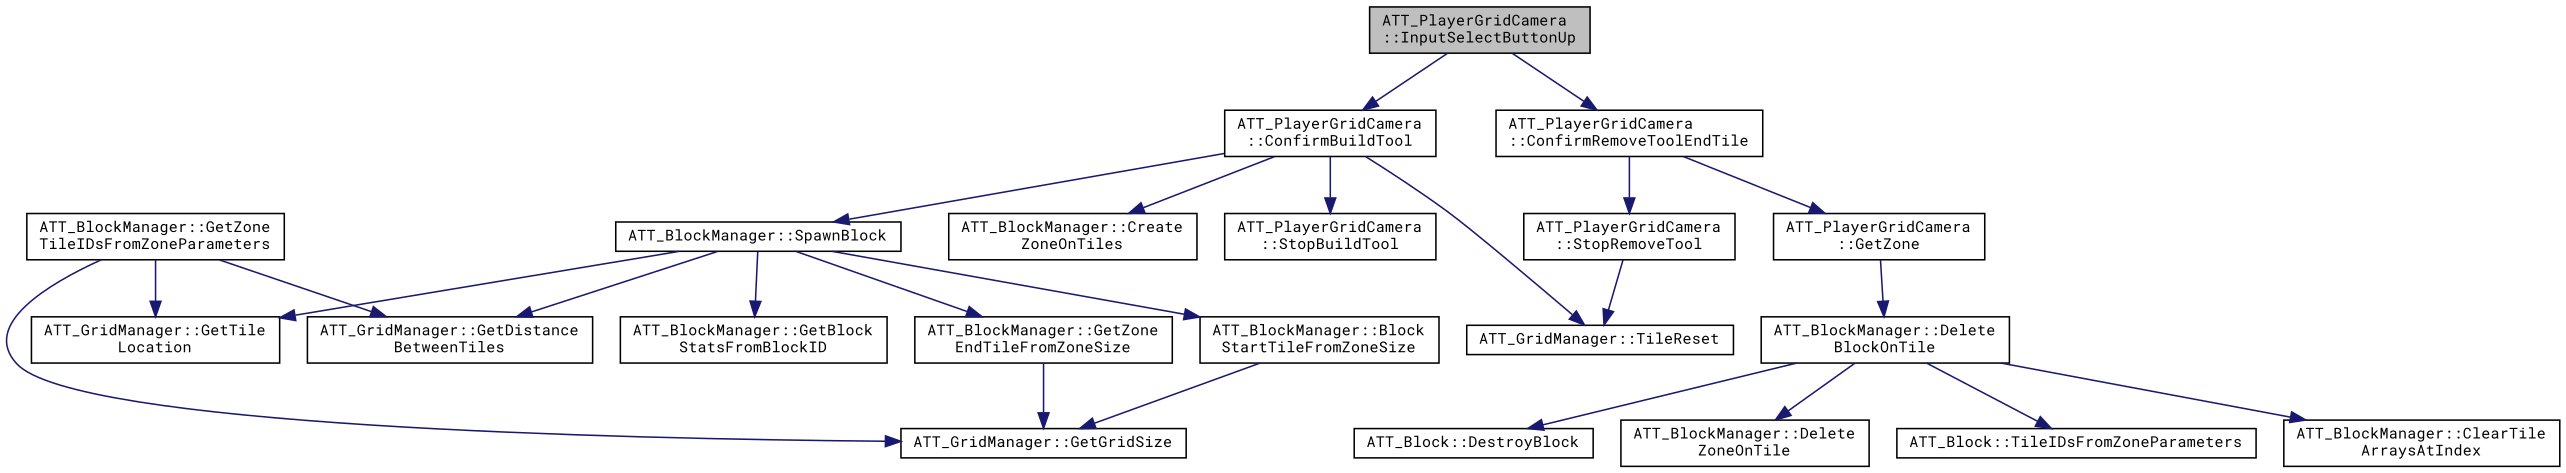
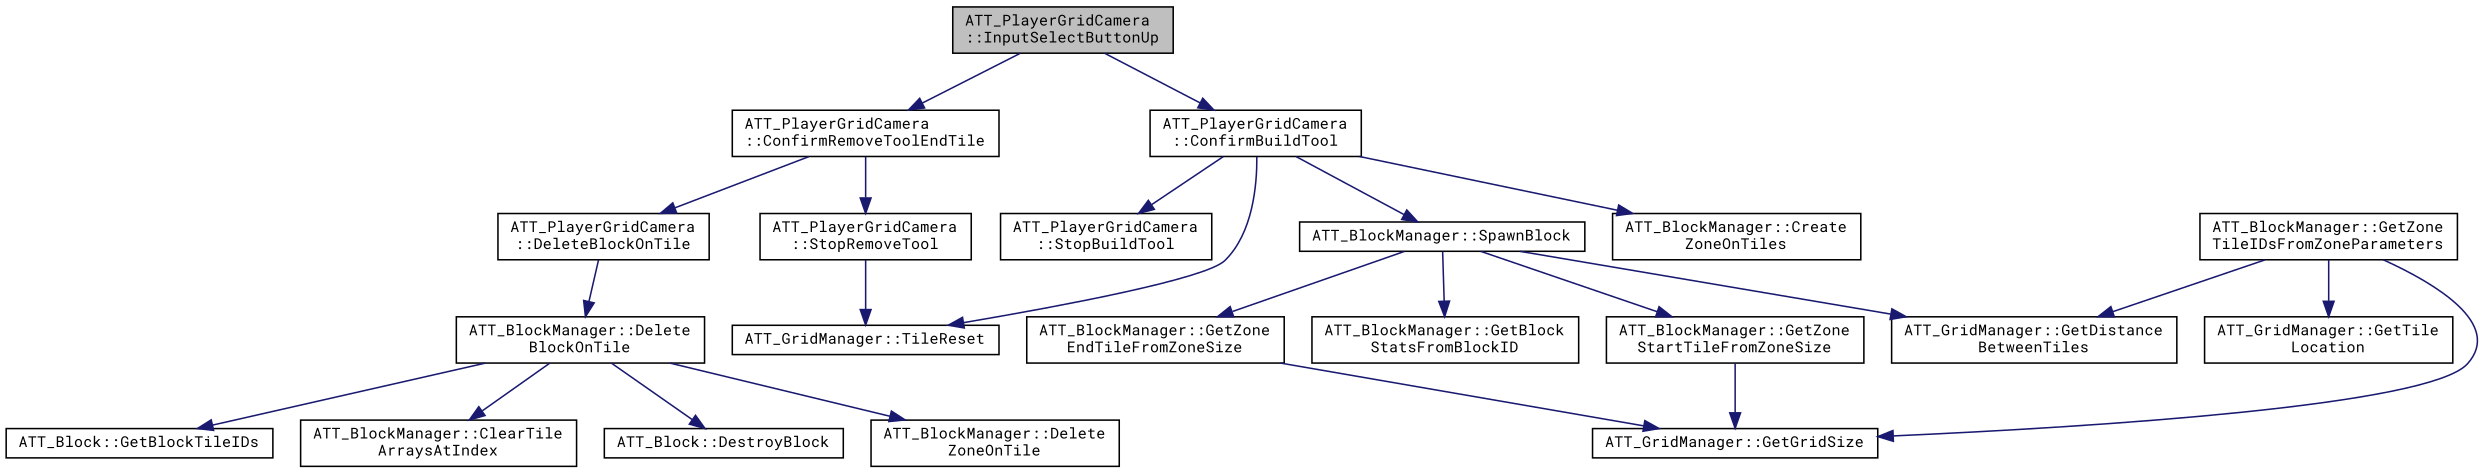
node "ATT_PlayerGridCamera ::GetZone": label "ATT_PlayerGridCamera ::GetZone" -> "ATT_PlayerGridCamera ::DeleteBlockOnTile"
edge "ATT_BlockManager::SpawnBlock" -> "ATT_GridManager::GetTile Location": removed
node "ATT_BlockManager::Block StartTileFromZoneSize": label "ATT_BlockManager::Block StartTileFromZoneSize" -> "ATT_BlockManager::GetZone StartTileFromZoneSize"
node "ATT_Block::TileIDsFromZoneParameters": label "ATT_Block::TileIDsFromZoneParameters" -> "ATT_Block::GetBlockTileIDs"
